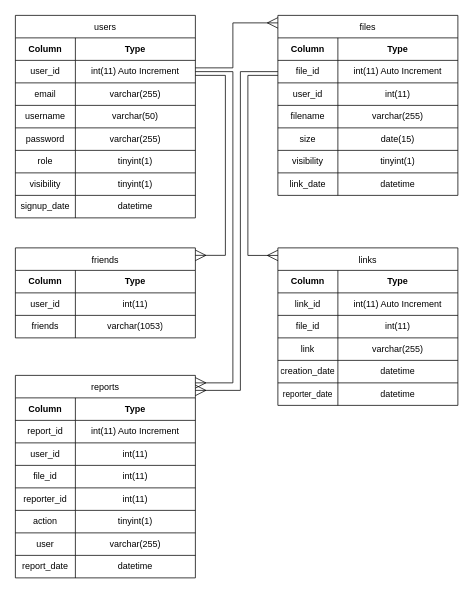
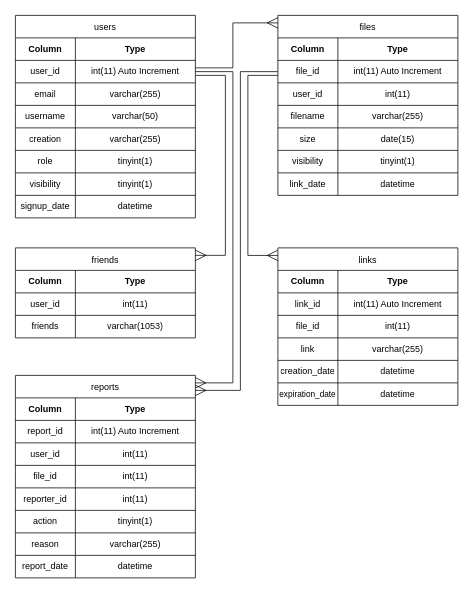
node "password": label "password" -> "creation"
node "reporter_date": label "reporter_date" -> "expiration_date"
node "user": label "user" -> "reason"
